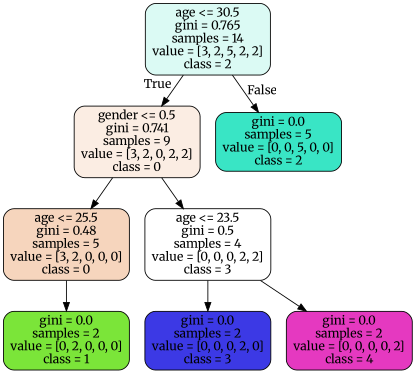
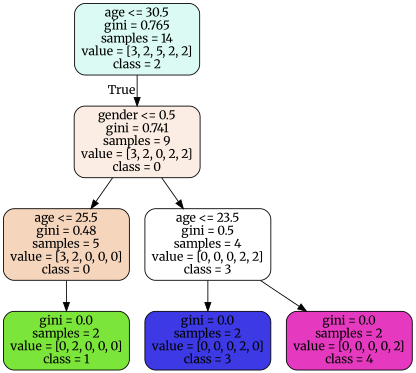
node "gini = 0.0 samples = 5 value = [0, 0, 5, 0, 0] class = 2": removed
